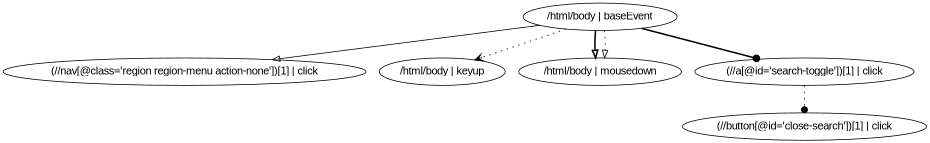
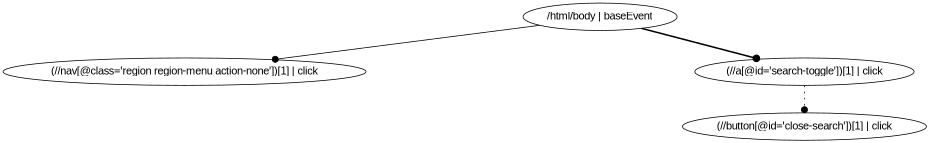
edge "/html/body | baseEvent" -> "(//nav[@class='region region-menu action-none'])[1] | click": arrowhead onormal -> dot
node "/html/body | keyup": removed
node "/html/body | mousedown": removed
